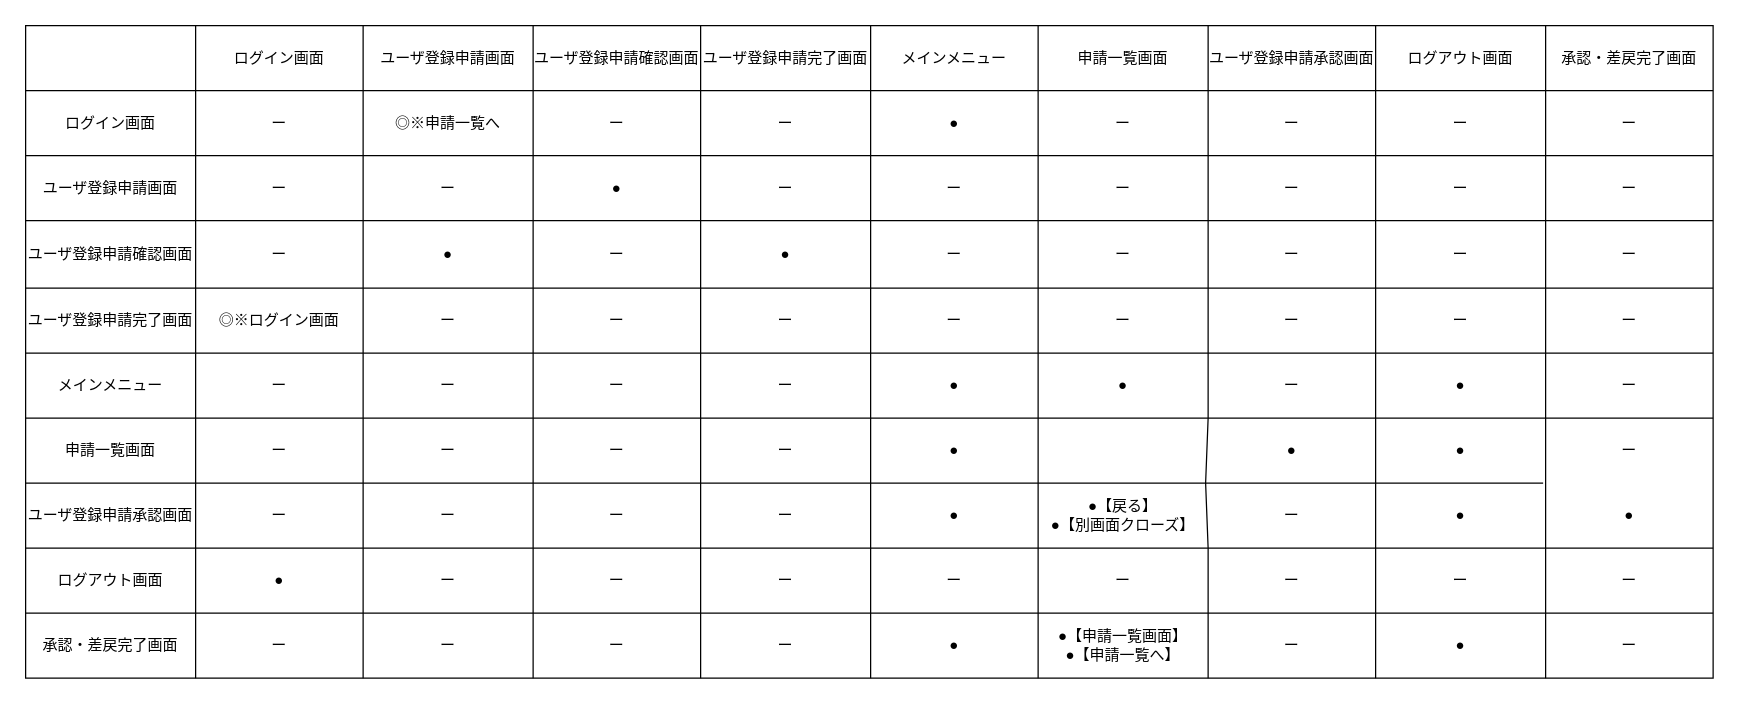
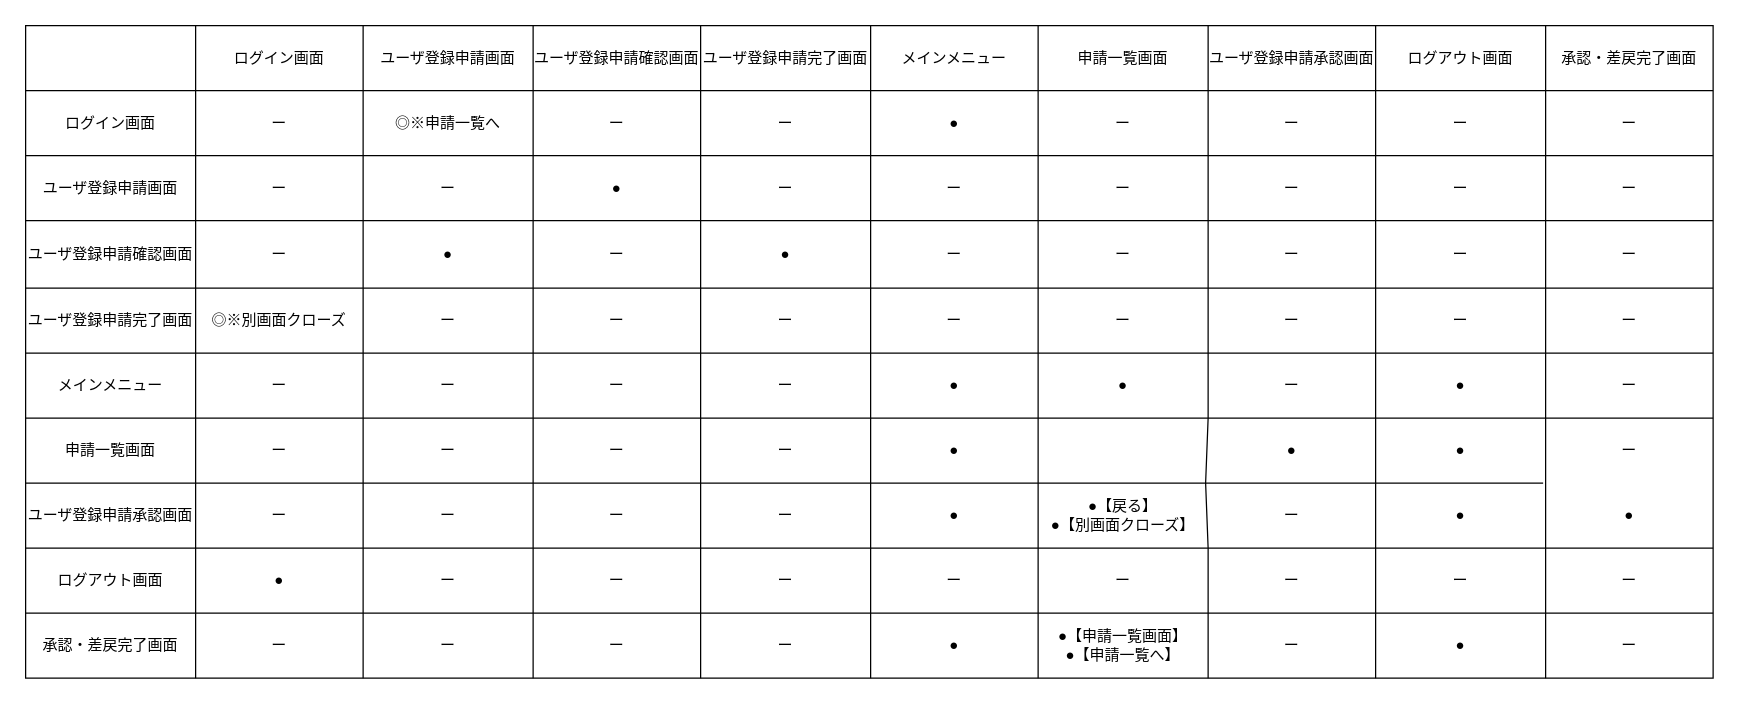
node "◎※ログイン画面": label "◎※ログイン画面" -> "◎※別画面クローズ"
